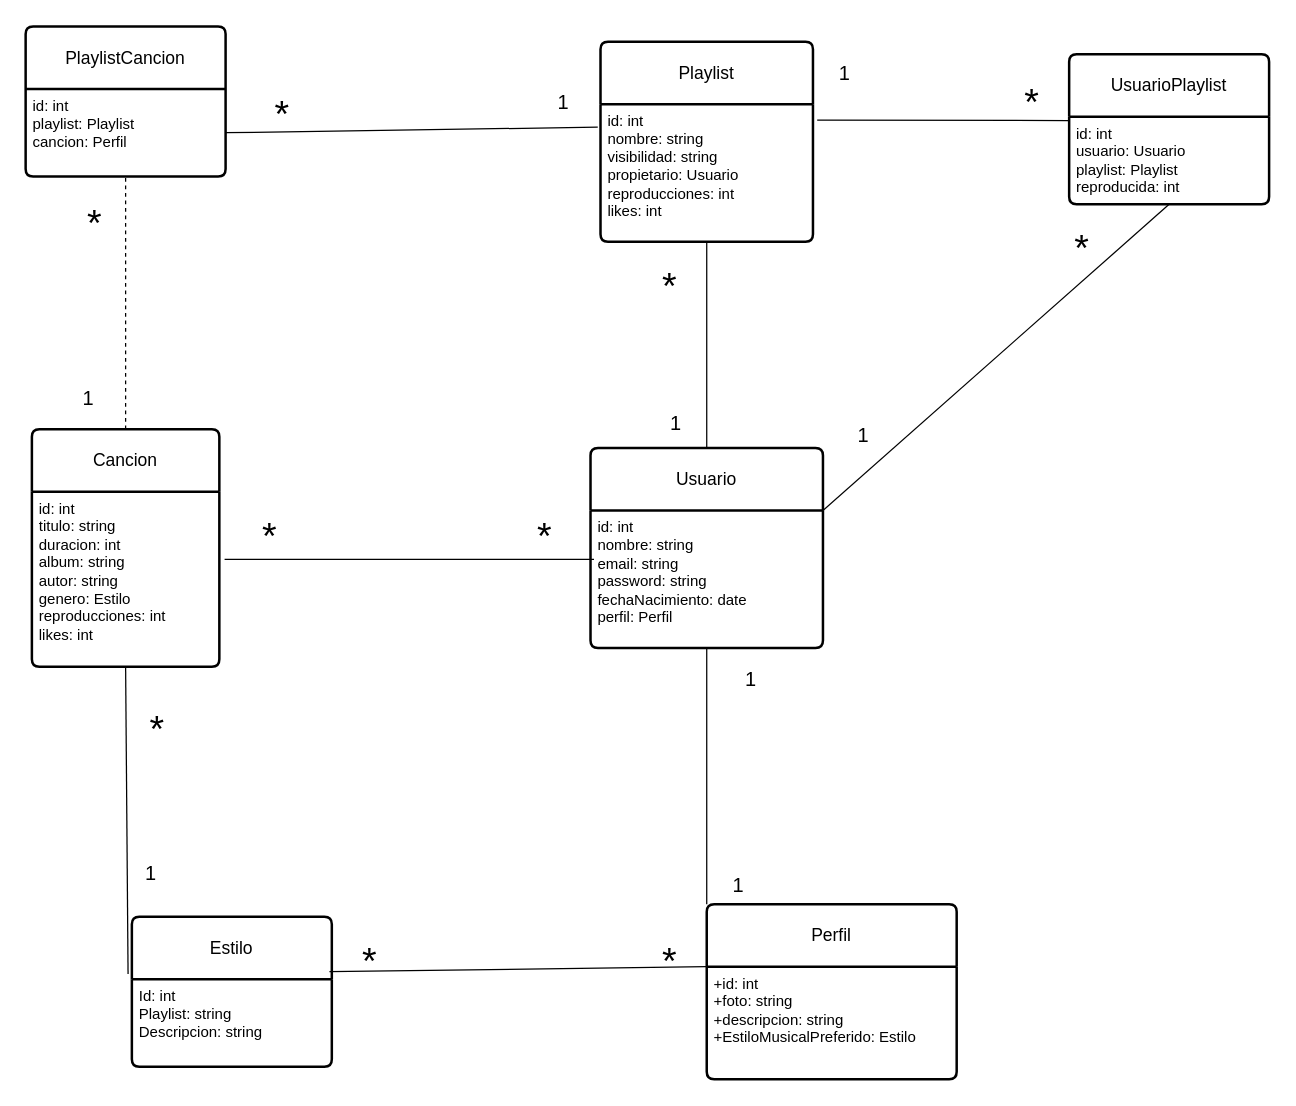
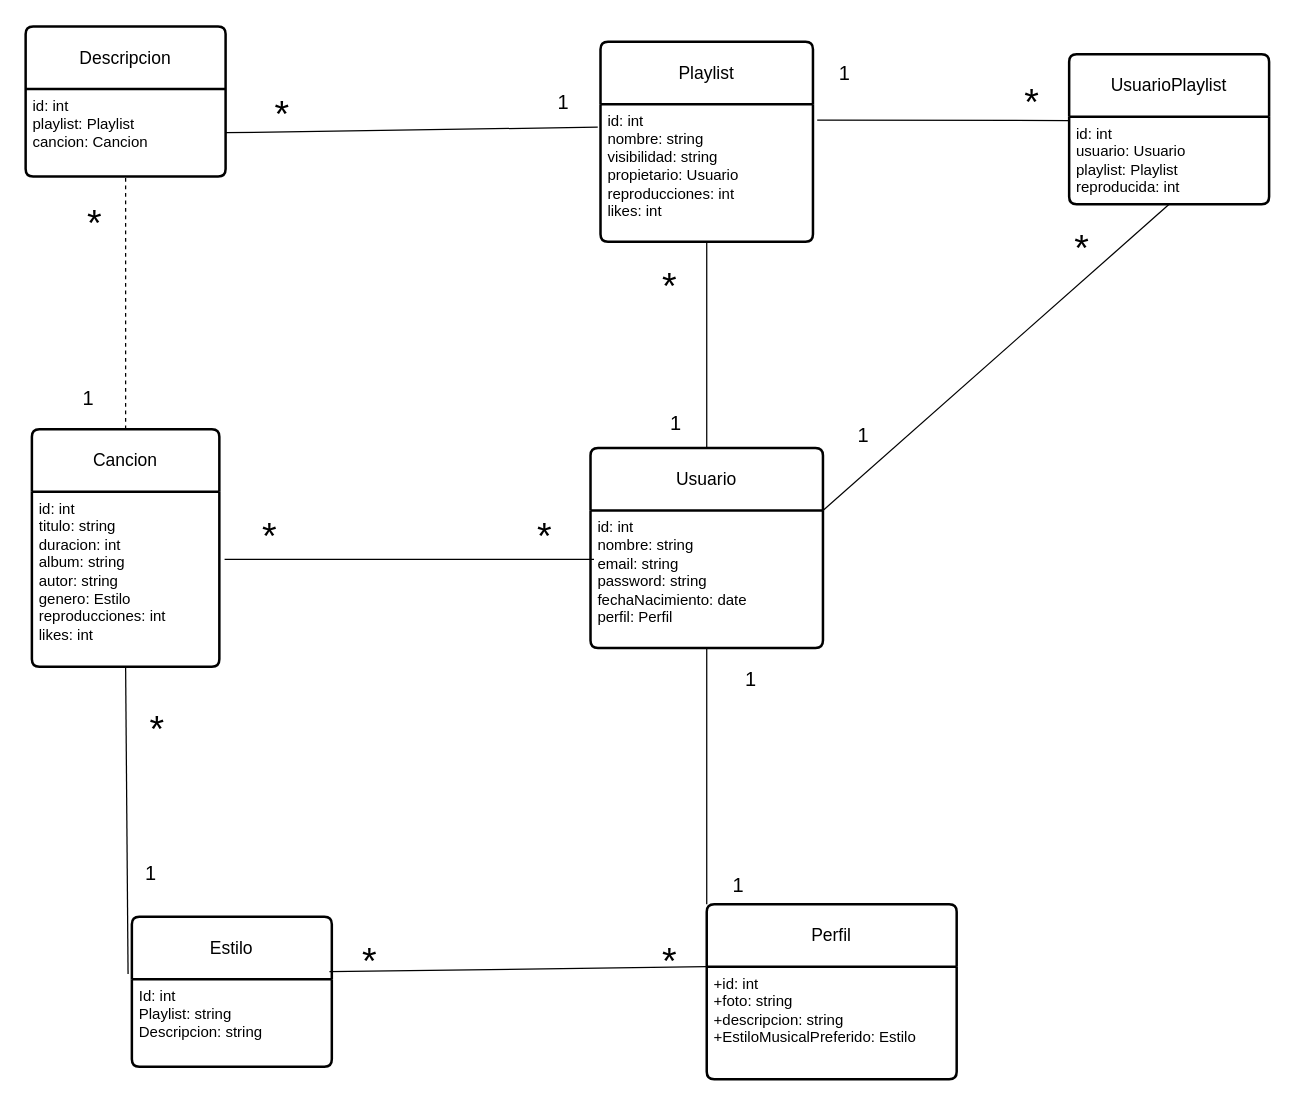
node "PlaylistCancion": label "PlaylistCancion" -> "Descripcion"
node "id: int playlist: Playlist cancion: Perfil": label "id: int playlist: Playlist cancion: Perfil" -> "id: int playlist: Playlist cancion: Cancion"
